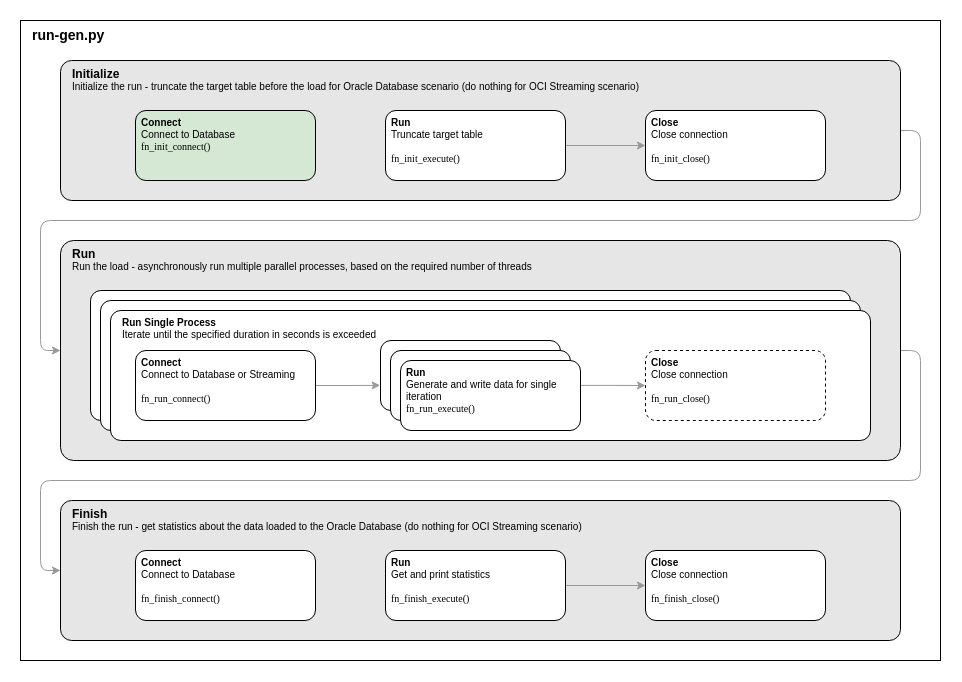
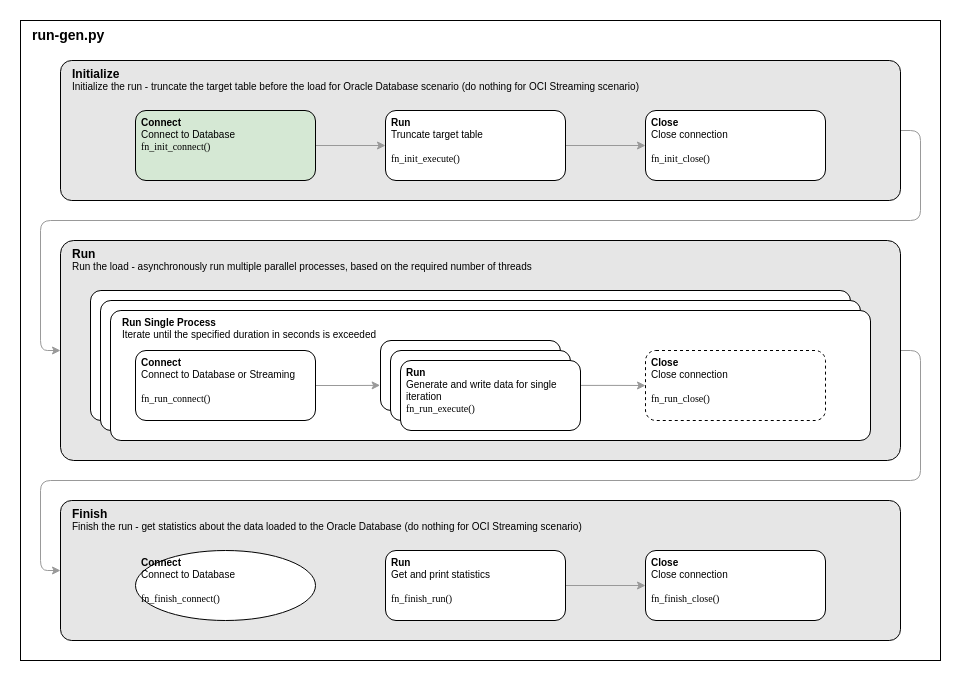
edge "Connect Connect to Database fn_init_connect()" -> "Run Truncate target table fn_init_execute()": added
node "Run Get and print statistics fn_finish_execute()": label "Run Get and print statistics fn_finish_execute()" -> "Run Get and print statistics fn_finish_run()"
node "Connect Connect to Database fn_finish_connect()": shape rounded rectangle -> ellipse
